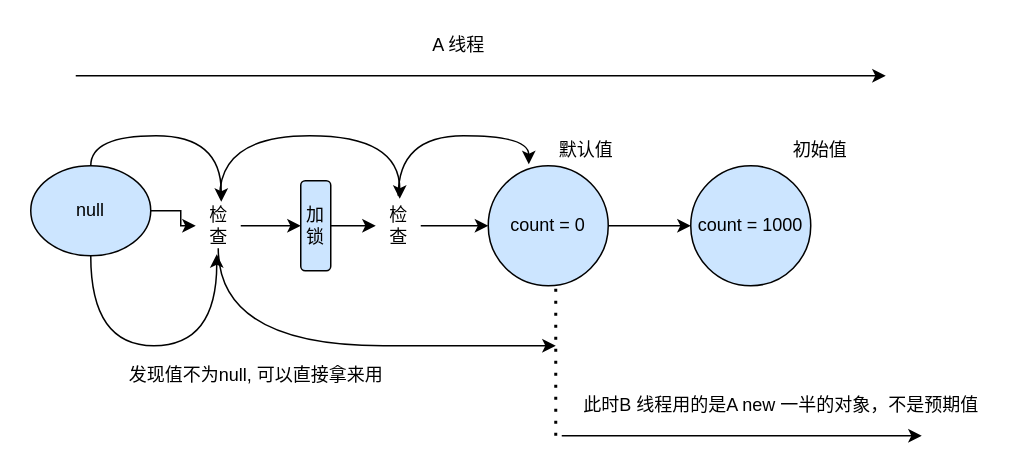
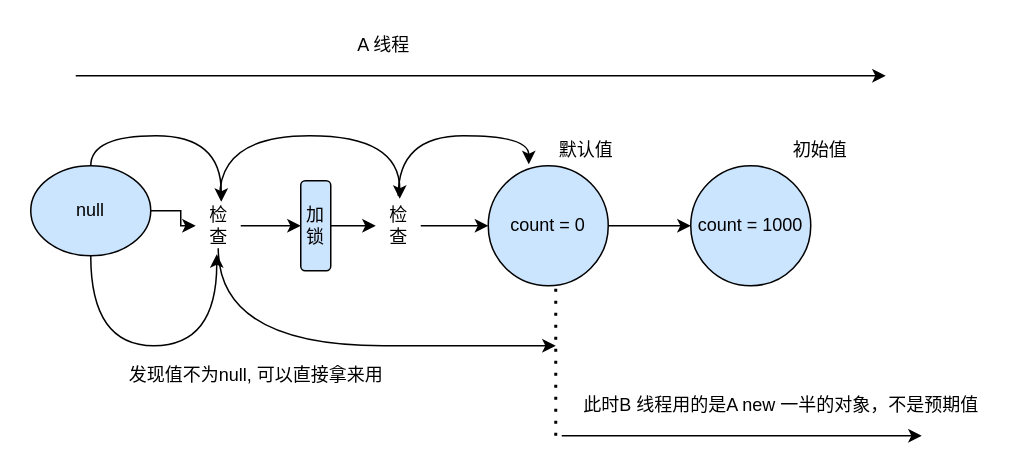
node "A 线程": moved (458, 46) -> (383, 46)
